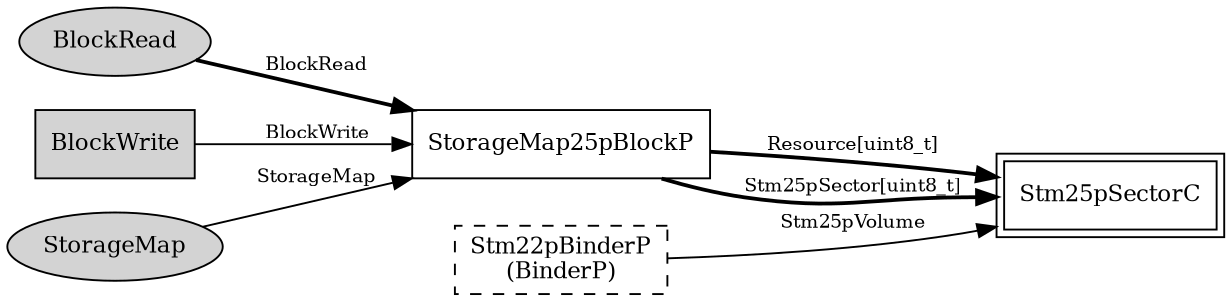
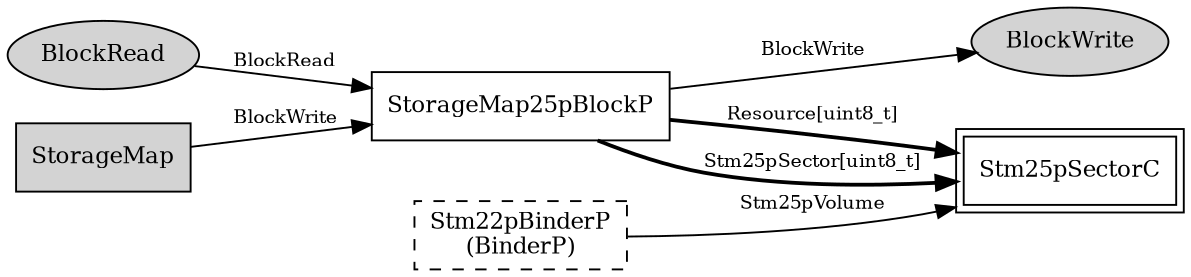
edge "BlockRead" -> "StorageMap25pBlockP": style bold -> solid
node "BlockWrite": shape box -> ellipse
edge "BlockWrite" -> "StorageMap25pBlockP": reversed
edge "StorageMap" -> "StorageMap25pBlockP": label "StorageMap" -> "BlockWrite"
node "StorageMap": shape ellipse -> box
